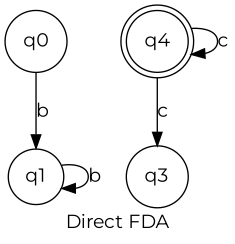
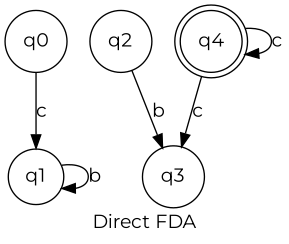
node "q2": added
edge "q0" -> "q1": label "b" -> "c"
